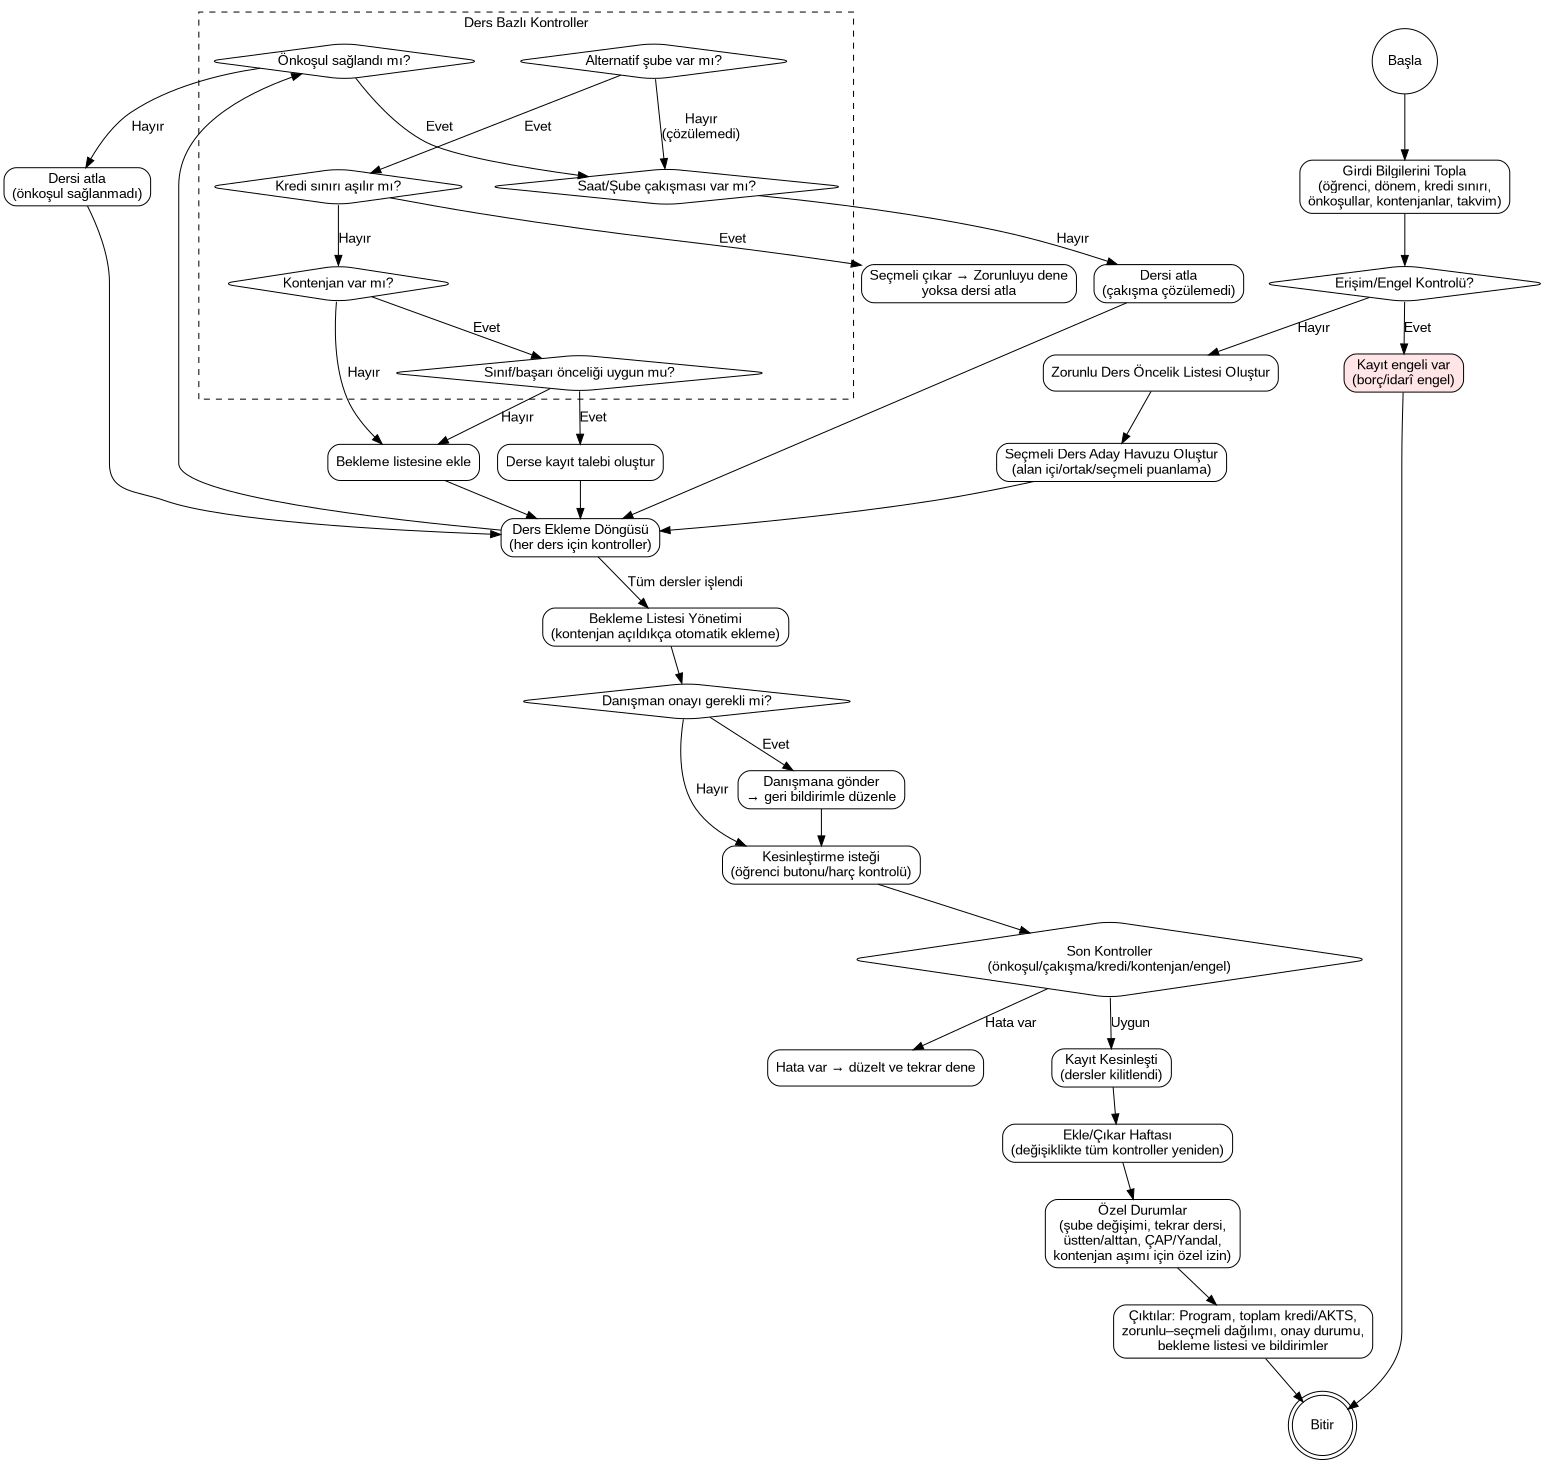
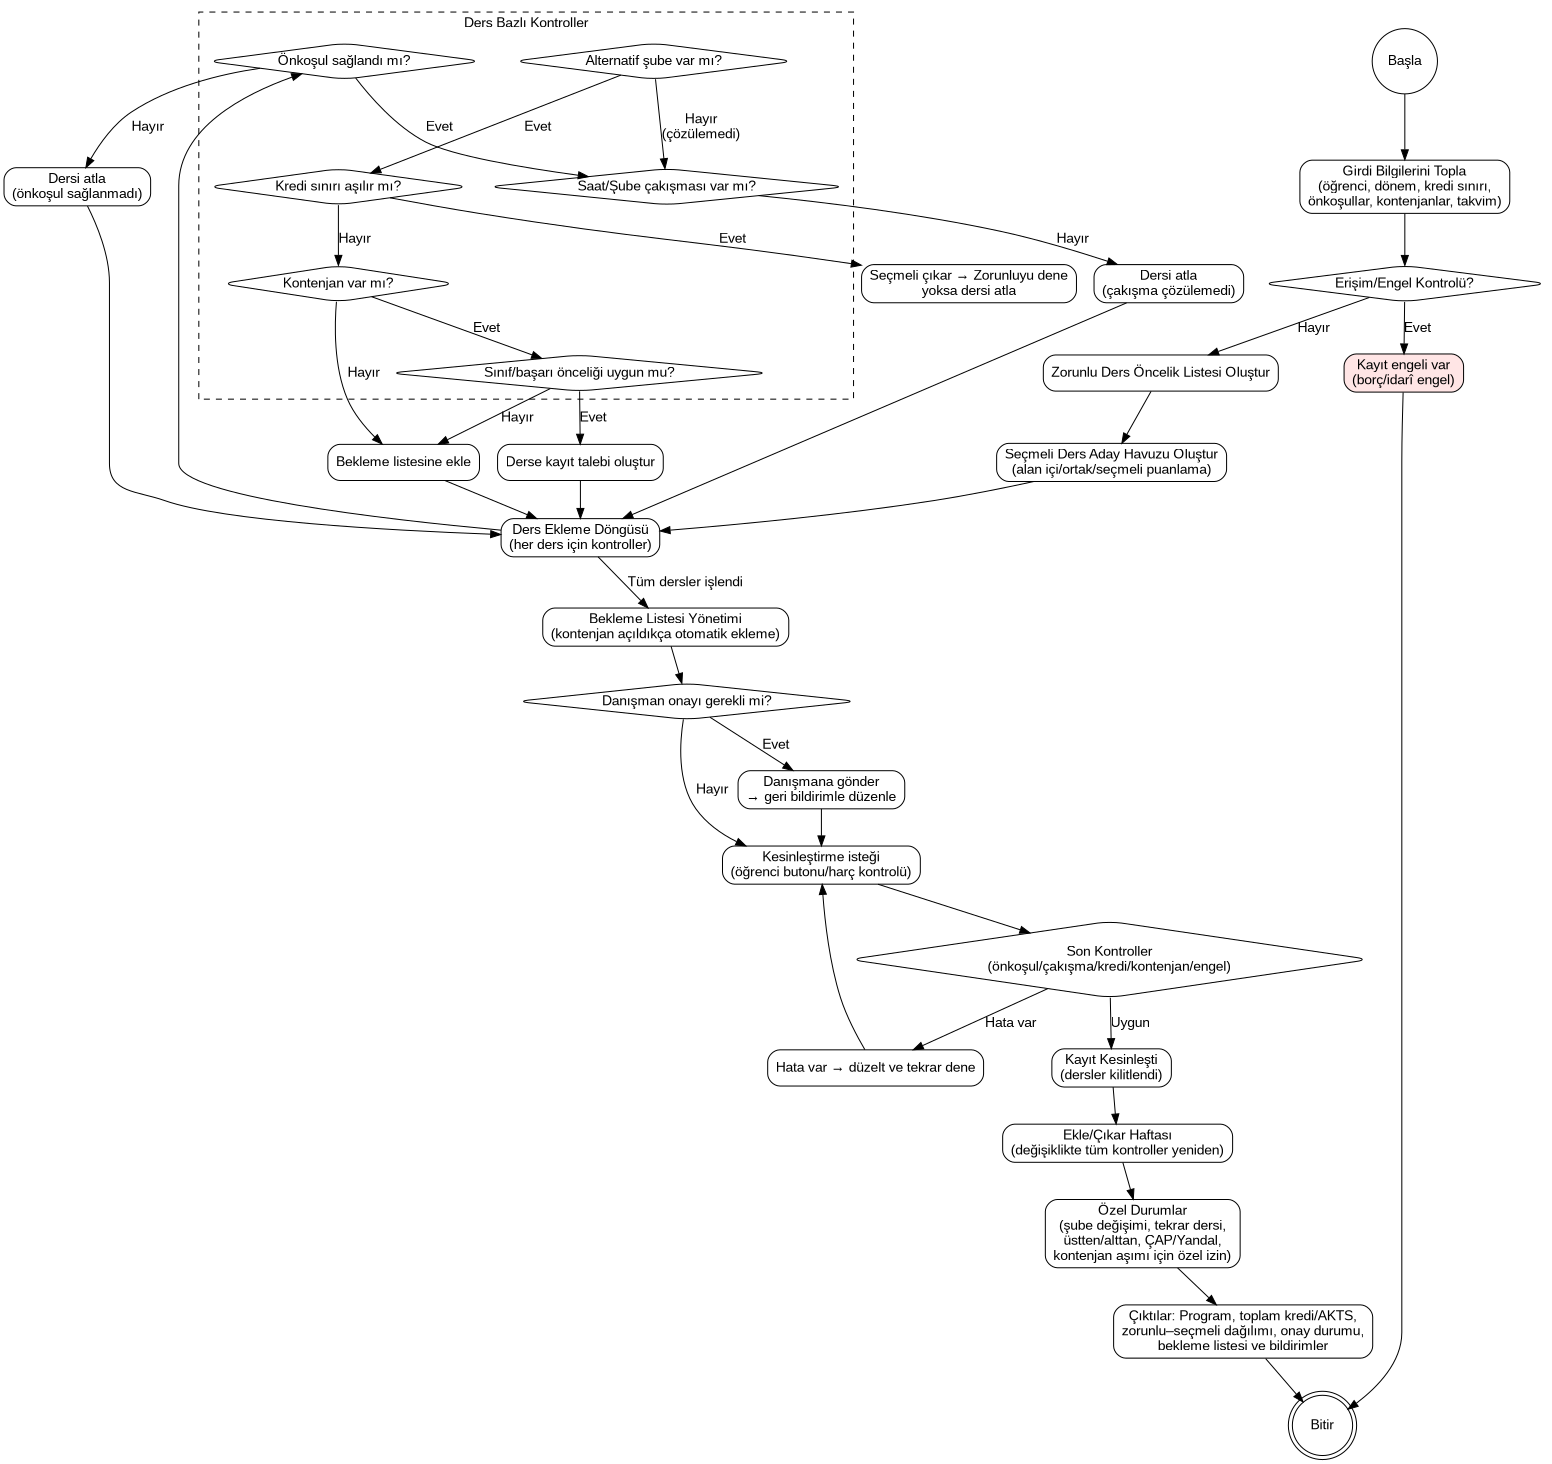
edge "Hata var → düzelt ve tekrar dene" -> "Kesinleştirme isteği (öğrenci butonu/harç kontrolü)": added
